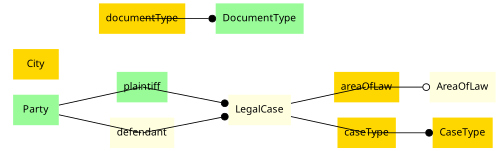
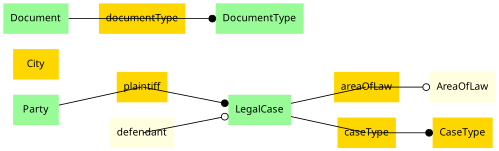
node "Document": added
node "plaintiff": fillcolor palegreen -> gold
node "LegalCase": fillcolor lightyellow -> palegreen
edge "Party" -- "defendant": removed
edge "defendant" -> "LegalCase": arrowhead dot -> odot
